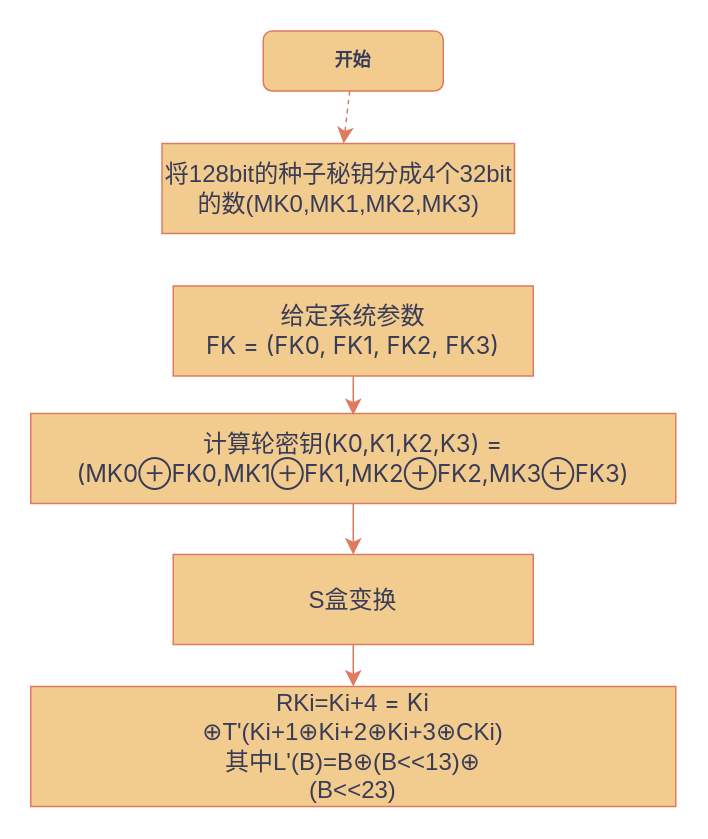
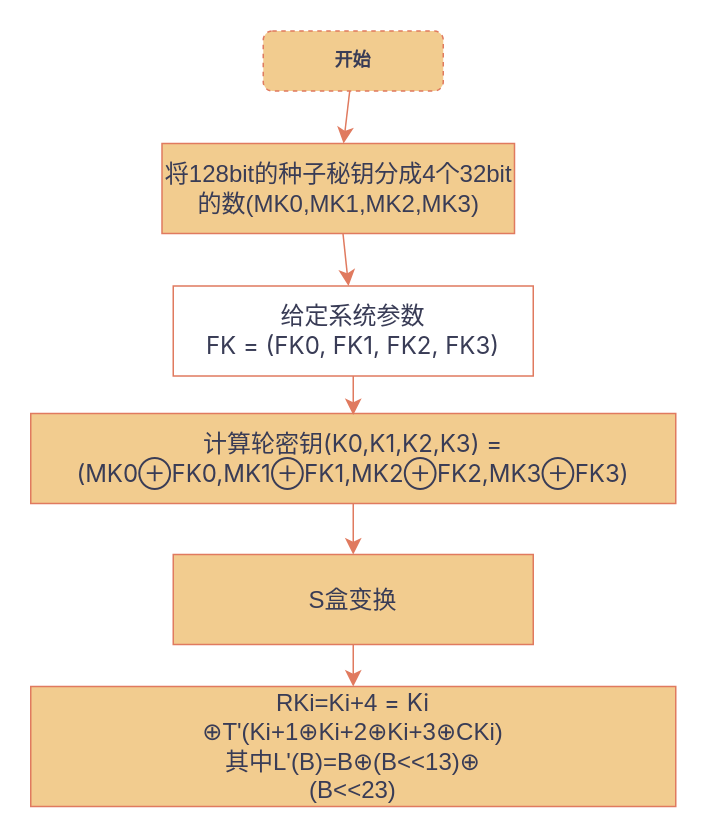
node "开始": style solid -> dashed
edge "开始" -> "将128bit的种子秘钥分成4个32bit的数(MK0,MK1,MK2,MK3)": style dashed -> solid
edge "将128bit的种子秘钥分成4个32bit的数(MK0,MK1,MK2,MK3)" -> "给定系统参数FK = (FK0, FK1, FK2, FK3)": added
node "给定系统参数FK = (FK0, FK1, FK2, FK3)": fillcolor #f2cc8f -> #ffffff
